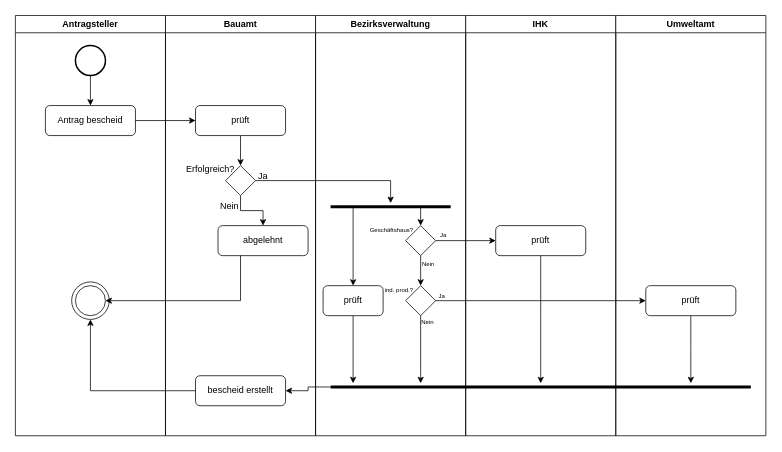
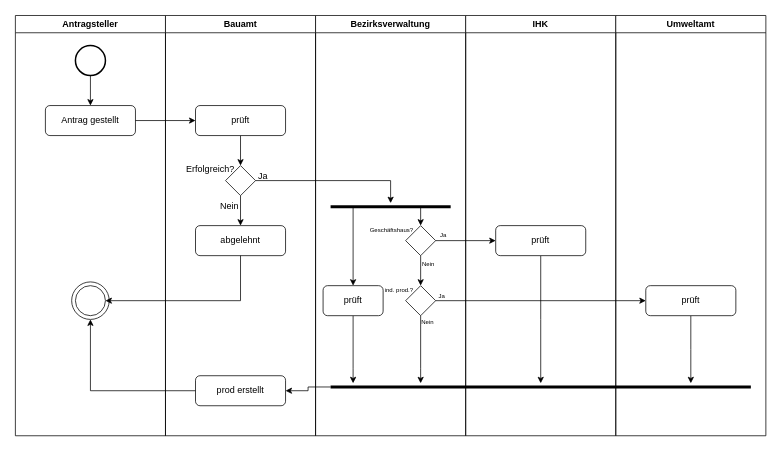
node "Antrag bescheid": label "Antrag bescheid" -> "Antrag gestellt"
node "abgelehnt": moved (263, 240) -> (240, 240)
node "bescheid erstellt": label "bescheid erstellt" -> "prod erstellt"
